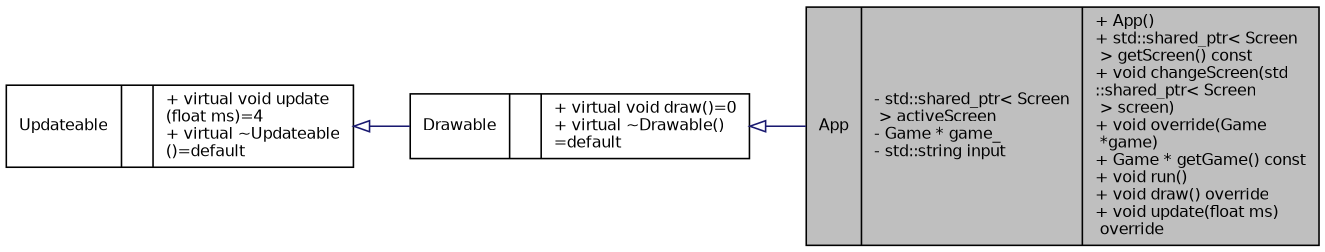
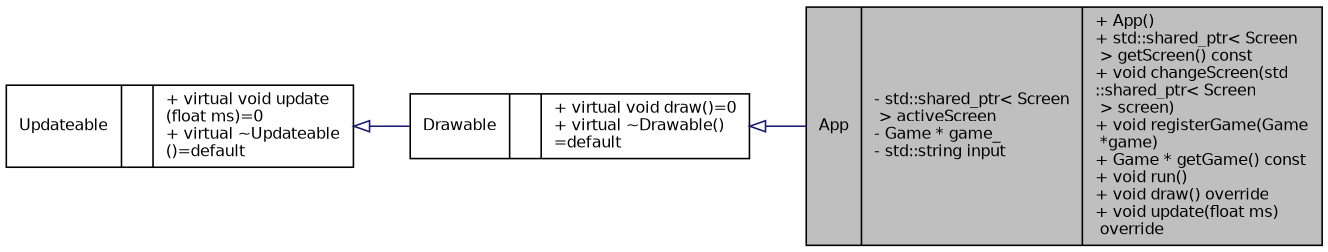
node "Updateable": text "(float ms)=4" -> "(float ms)=0"
node "App": text "+ void override(Game" -> "+ void registerGame(Game"
